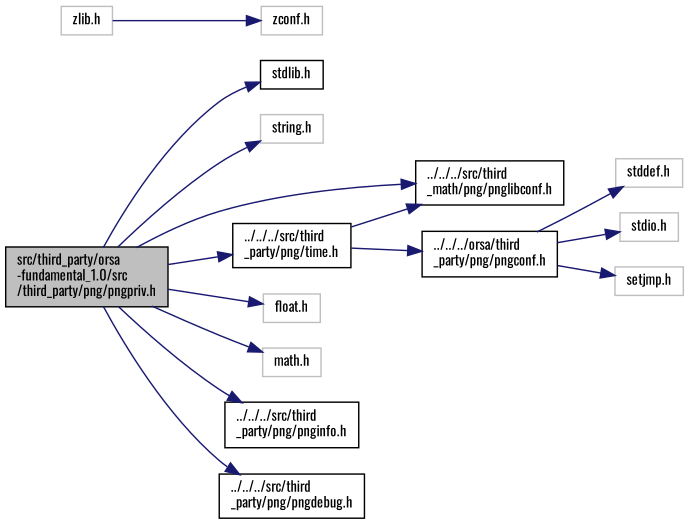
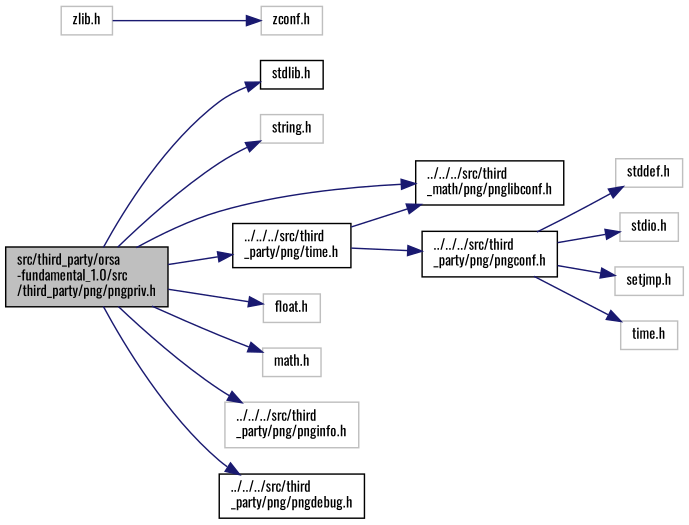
node "../../../orsa/third _party/png/pngconf.h": label "../../../orsa/third _party/png/pngconf.h" -> "../../../src/third _party/png/pngconf.h"
node "time.h": added
node "../../../src/third _party/png/pnginfo.h": color black -> grey75
